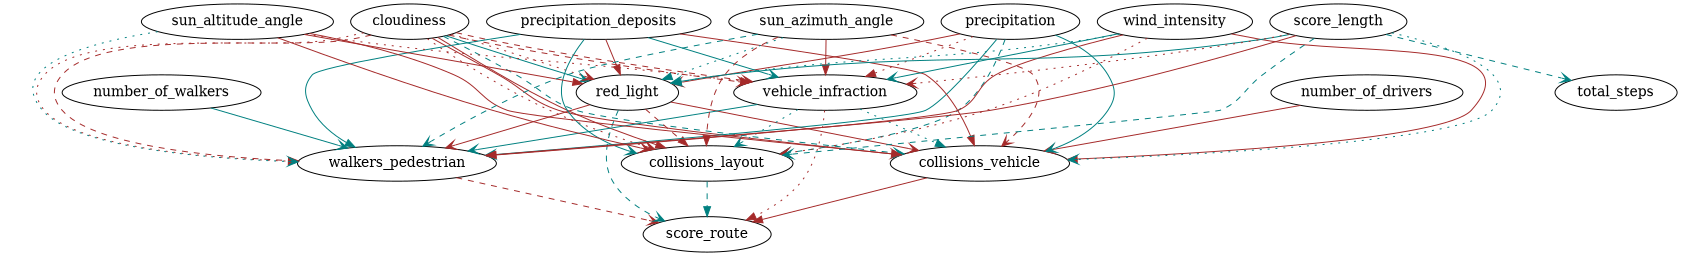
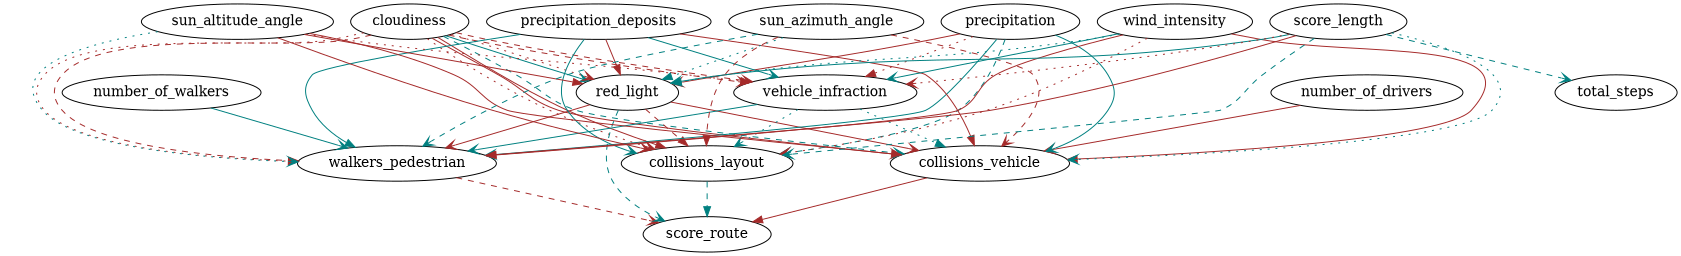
edge "sun_azimuth_angle" -> "vehicle_infraction": removed
edge "vehicle_infraction" -> "score_route": removed
